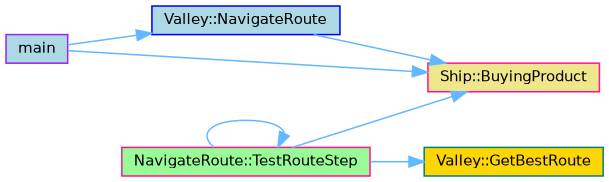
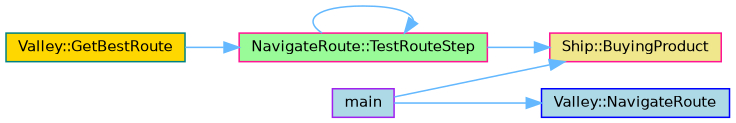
edge "Valley::NavigateRoute" -> "Ship::BuyingProduct": removed
edge "NavigateRoute::TestRouteStep" -> "Valley::GetBestRoute": reversed
